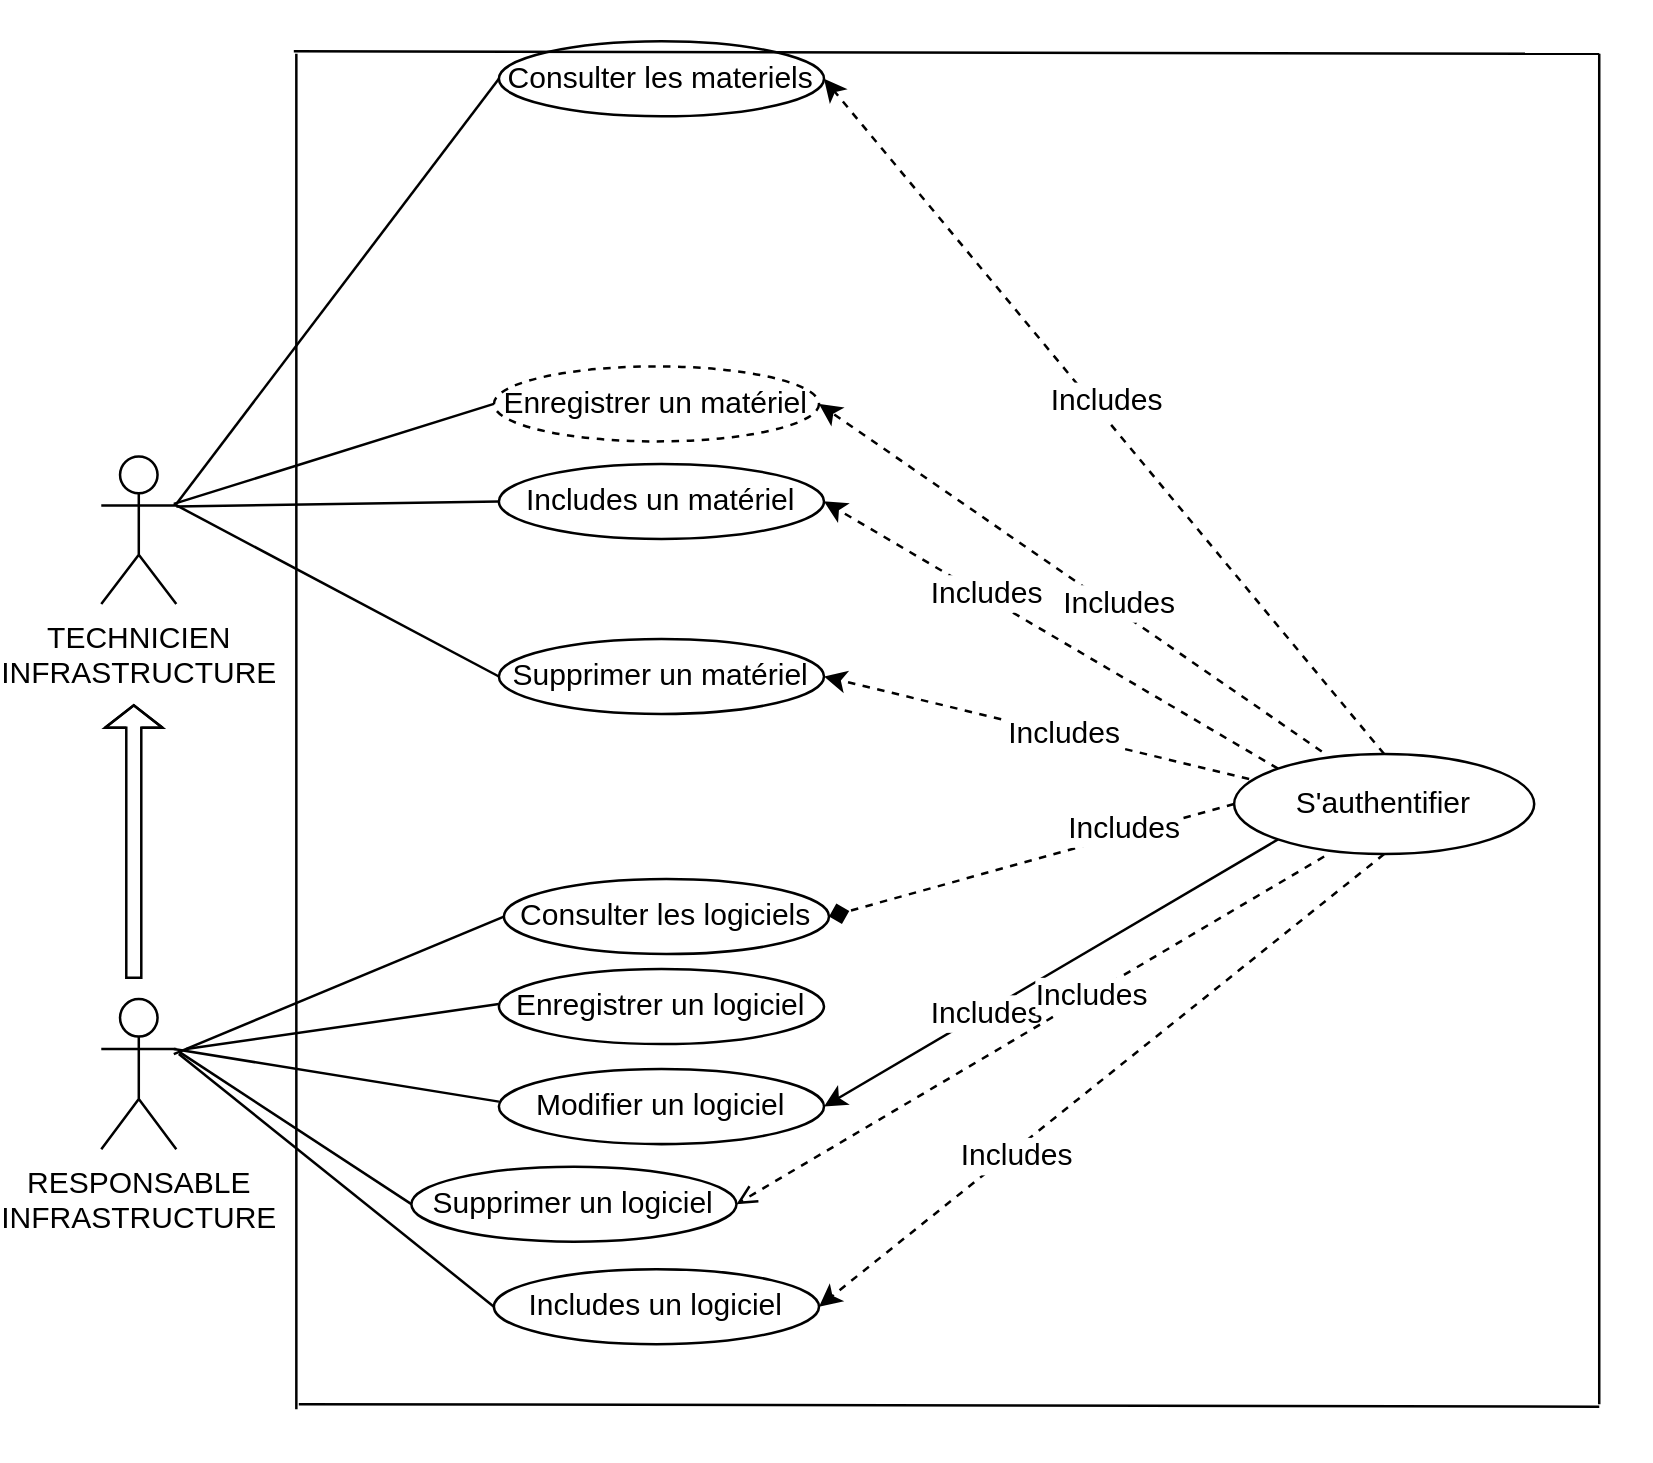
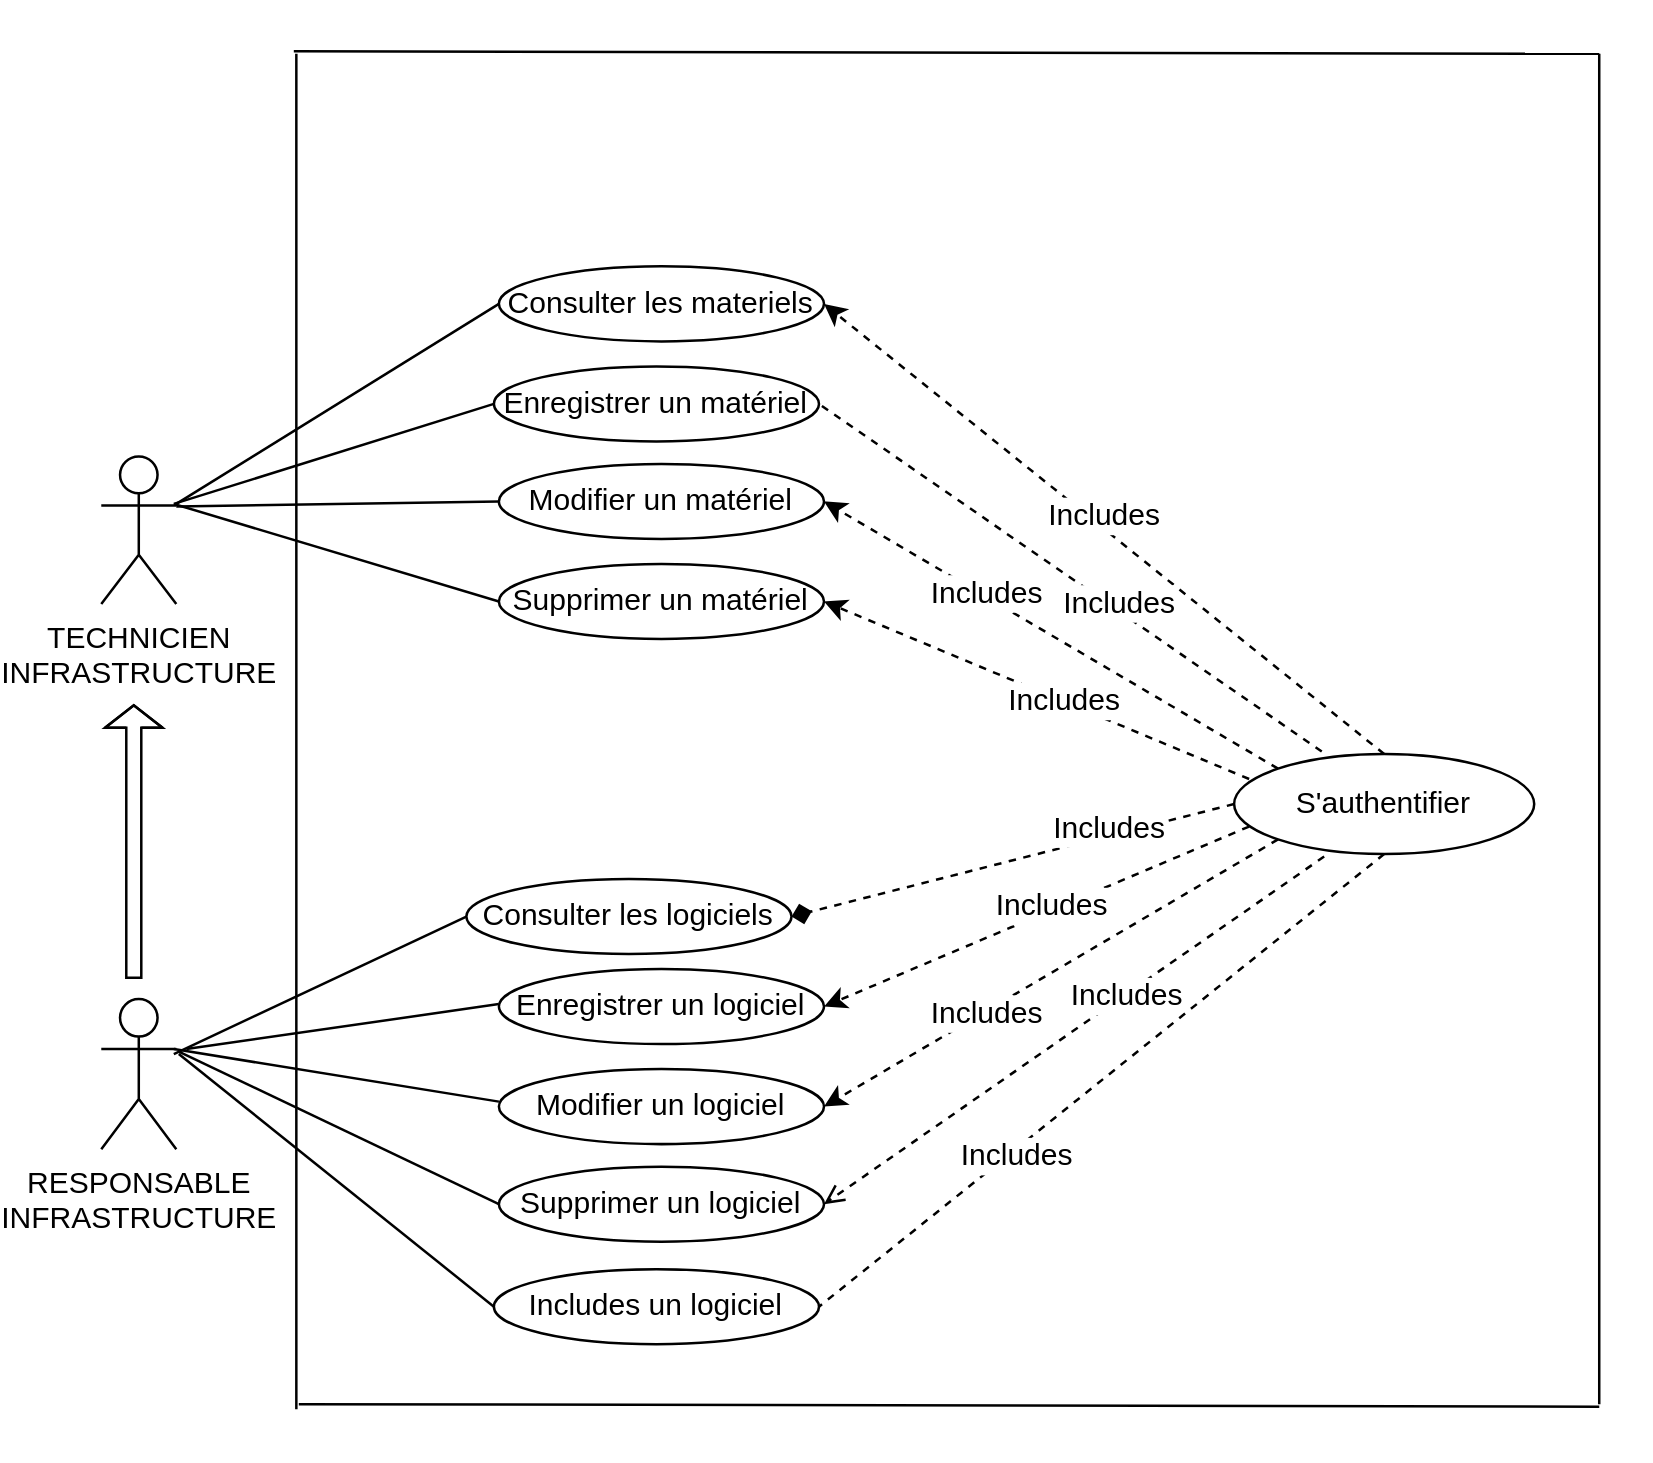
node "Consulter les materiels": moved (661, 79) -> (661, 304)
node "Enregistrer un matériel": style dashed -> solid
edge "S'authentifier" -> "Enregistrer un matériel": arrowhead classic -> none
node "Includes un matériel": label "Includes un matériel" -> "Modifier un matériel"
node "Supprimer un matériel": moved (661, 676) -> (661, 601)
node "Consulter les logiciels": moved (666, 916) -> (629, 916)
edge "S'authentifier" -> "Modifier un logiciel": style solid -> dashed
edge "S'authentifier" -> "Enregistrer un logiciel": added, label "Includes"
node "Supprimer un logiciel": moved (574, 1204) -> (661, 1204)
edge "S'authentifier" -> "Includes un logiciel": arrowhead classic -> none
